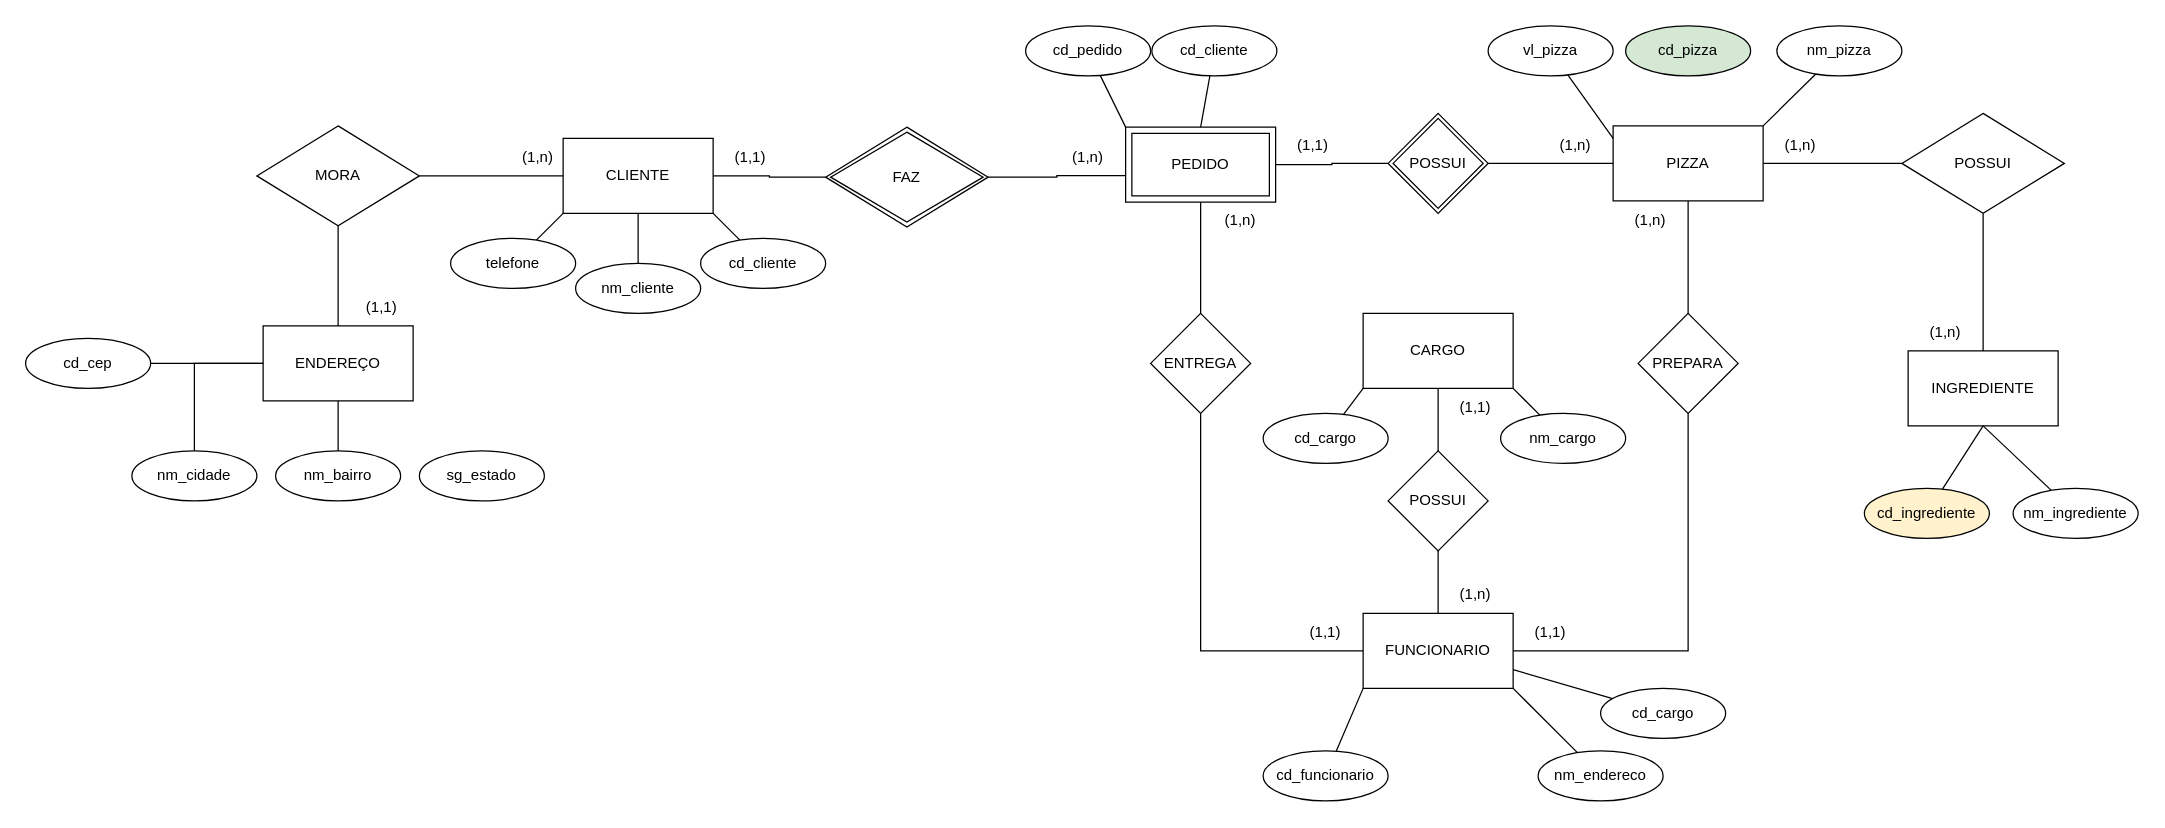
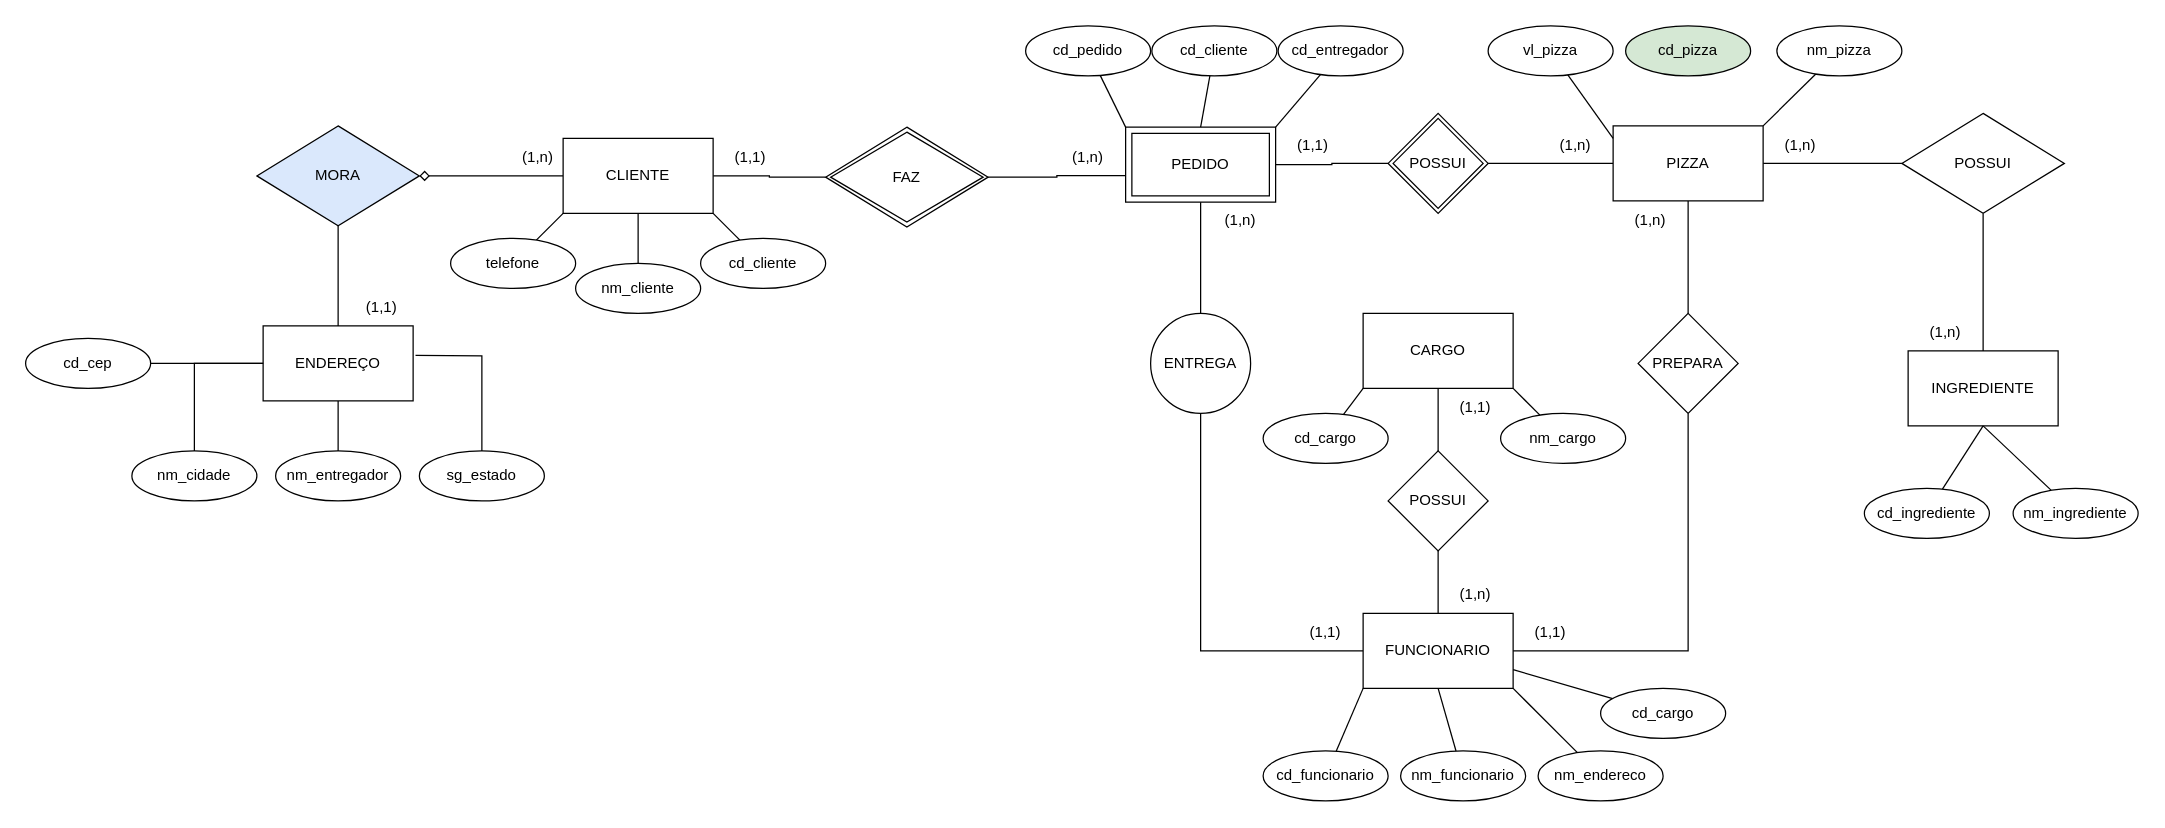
node "cd_entregador": added
edge "cd_entregador" -- "PEDIDO": added
node "MORA": fillcolor #ffffff -> #dae8fc
edge "MORA" -- "CLIENTE": arrowhead none -> diamond
node "ENTREGA": shape diamond -> ellipse
edge "ENDEREÇO" -- "sg_estado": added
node "nm_bairro": label "nm_bairro" -> "nm_entregador"
node "cd_ingrediente": fillcolor #fff2cc -> #ffffff
edge "FUNCIONARIO" -- "nm_funcionario": added
node "nm_funcionario": added
